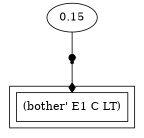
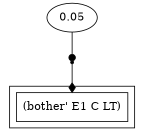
node "0.15": label "0.15" -> "0.05"
